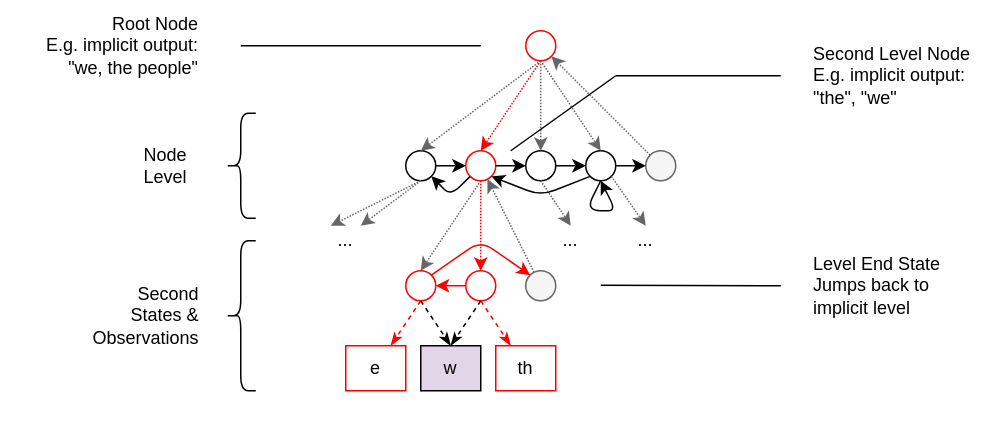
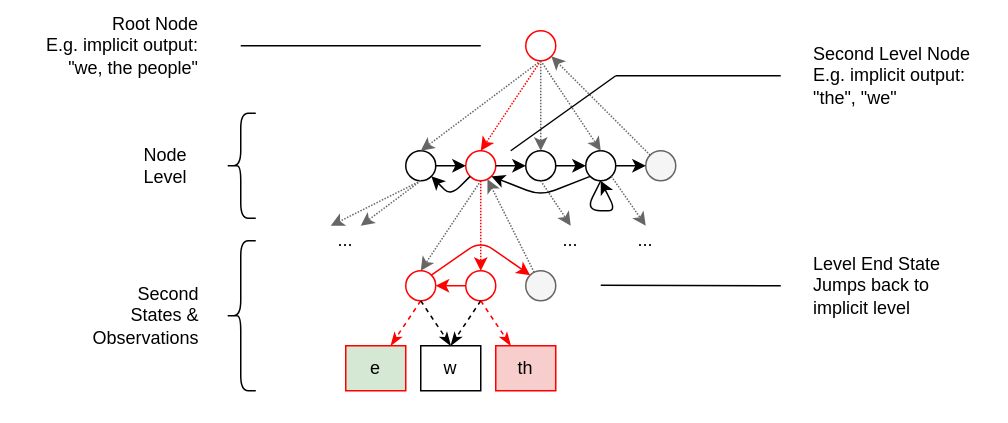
node "e": fillcolor #ffffff -> #d5e8d4
node "w": fillcolor #e1d5e7 -> #ffffff
node "th": fillcolor #ffffff -> #f8cecc
